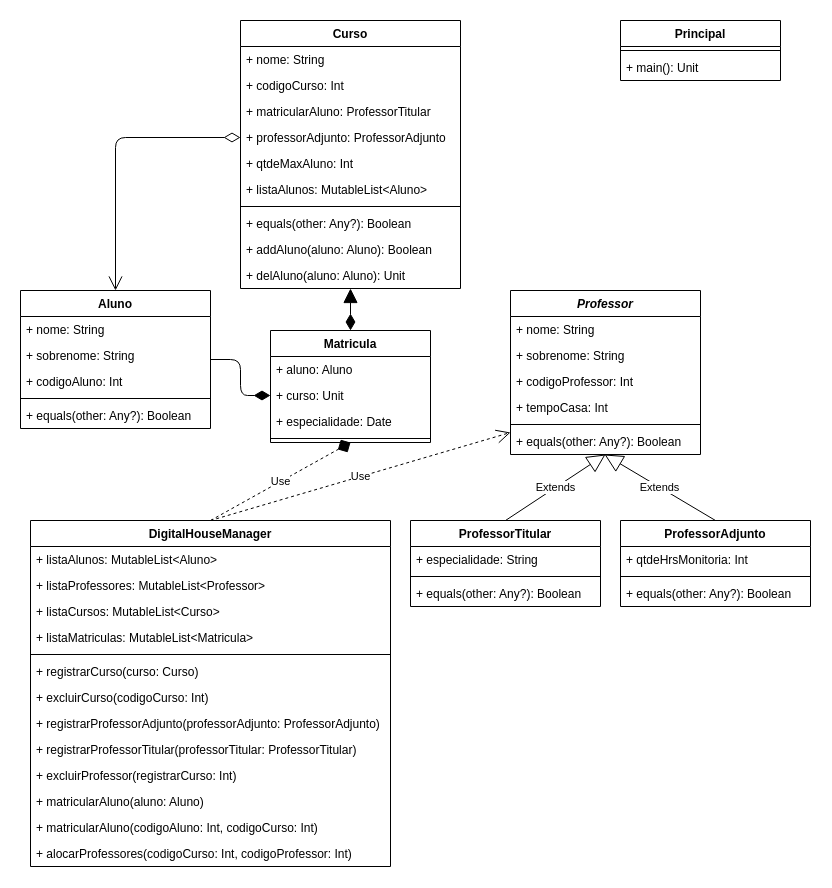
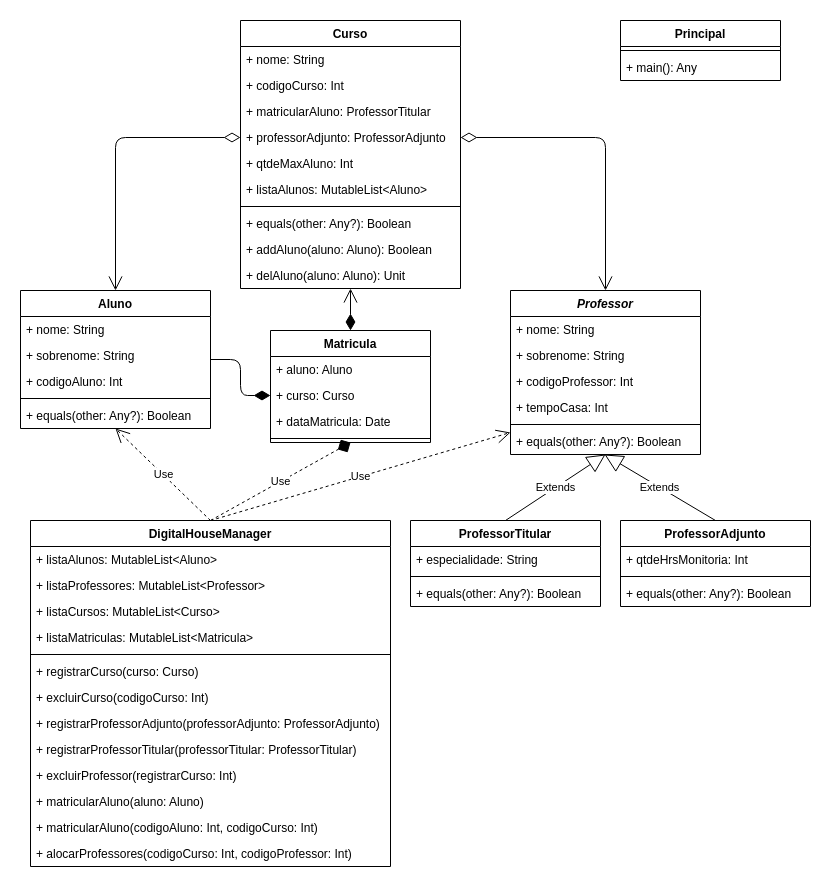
node "+ main(): Unit": label "+ main(): Unit" -> "+ main(): Any"
edge "+ professorAdjunto: ProfessorAdjunto" -- "Professor": added
edge "Curso" -- "Matricula": arrowhead block -> open
node "+ curso: Unit": label "+ curso: Unit" -> "+ curso: Curso"
node "+ especialidade: Date": label "+ especialidade: Date" -> "+ dataMatricula: Date"
edge "DigitalHouseManager" -> "Aluno": added, label "Use"
